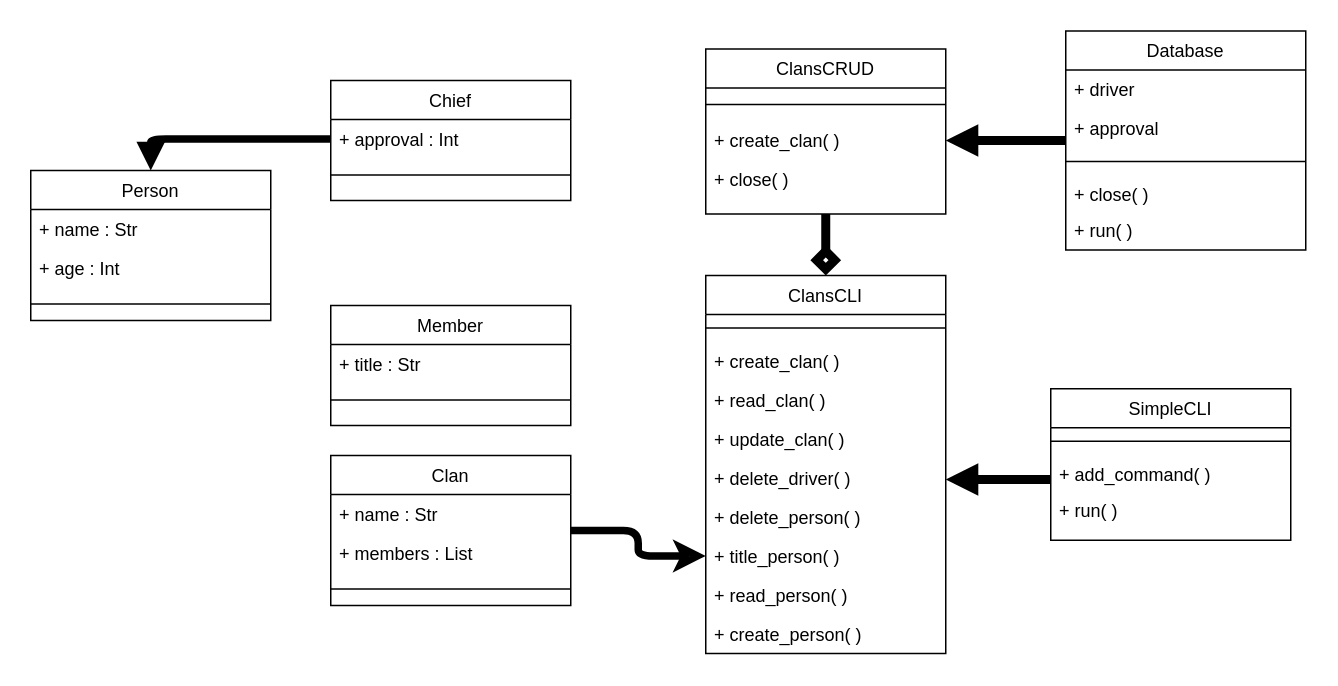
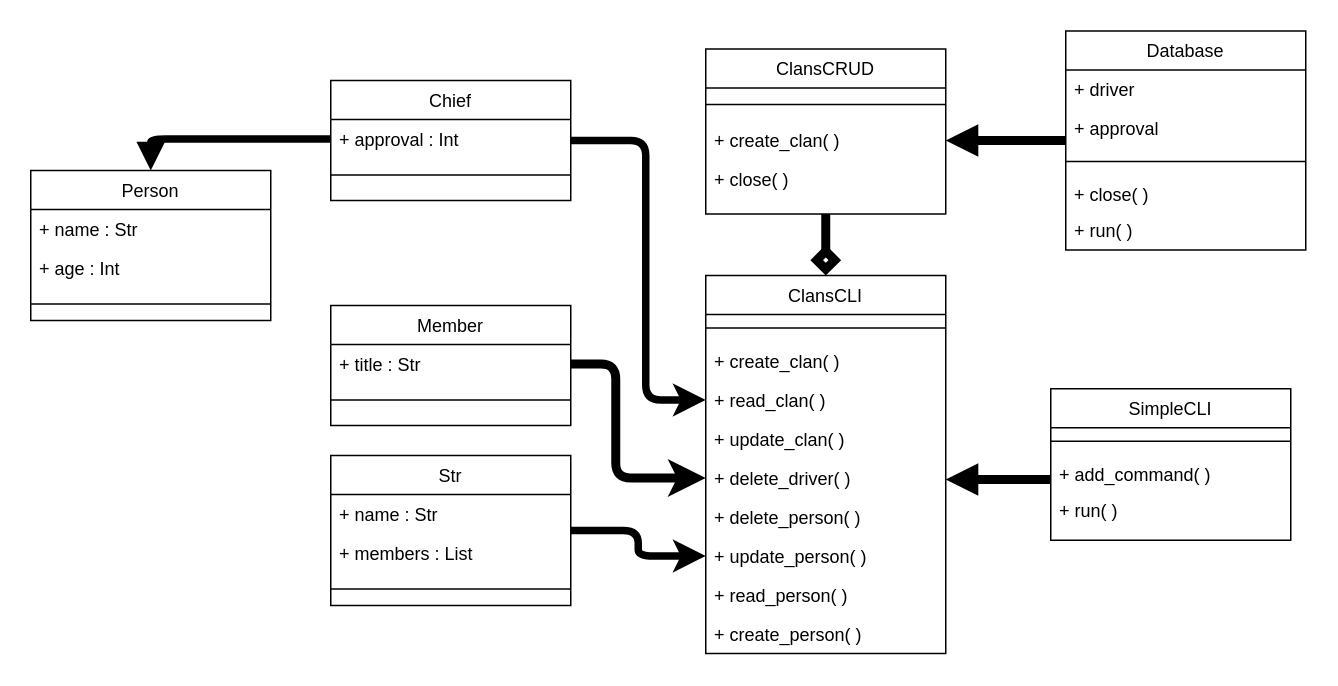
edge "Chief" -> "+ read_clan( )": added
edge "+ title : Str" -> "+ delete_driver( )": added
node "Clan": label "Clan" -> "Str"
node "+ title_person( )": label "+ title_person( )" -> "+ update_person( )"
